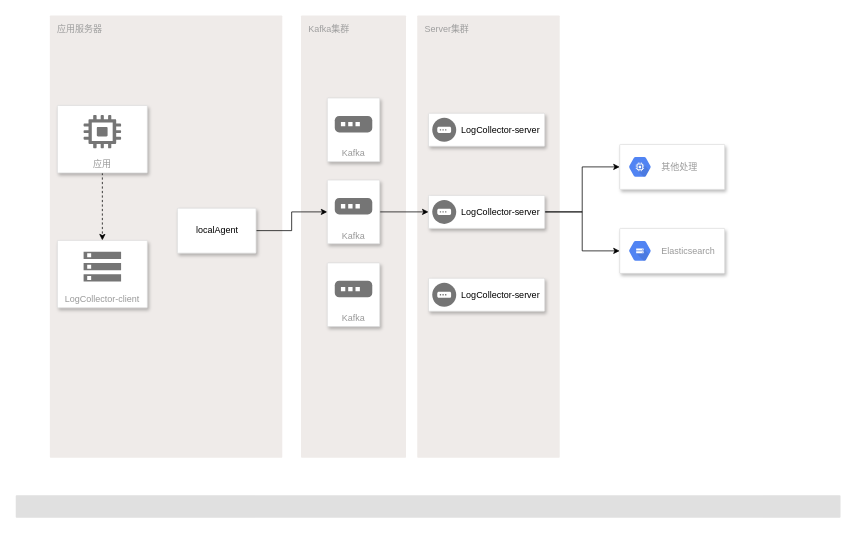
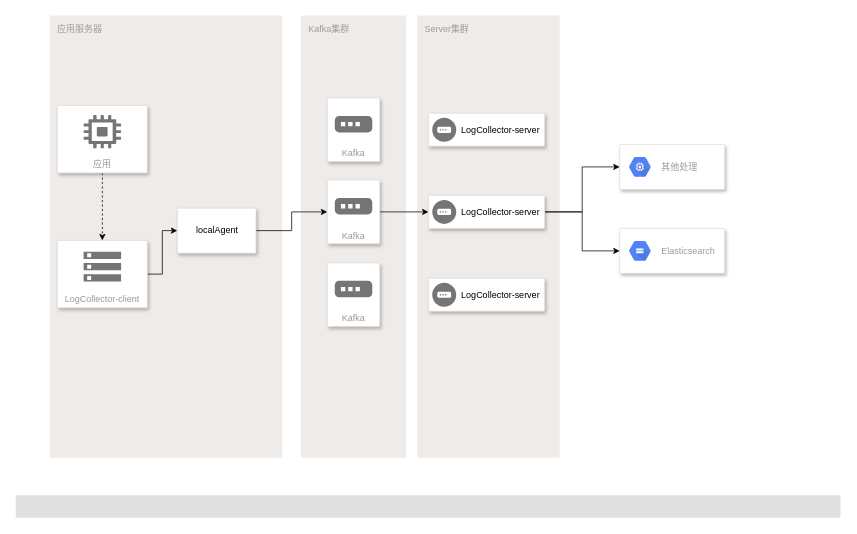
edge "LogCollector-client" -> "localAgent": added
